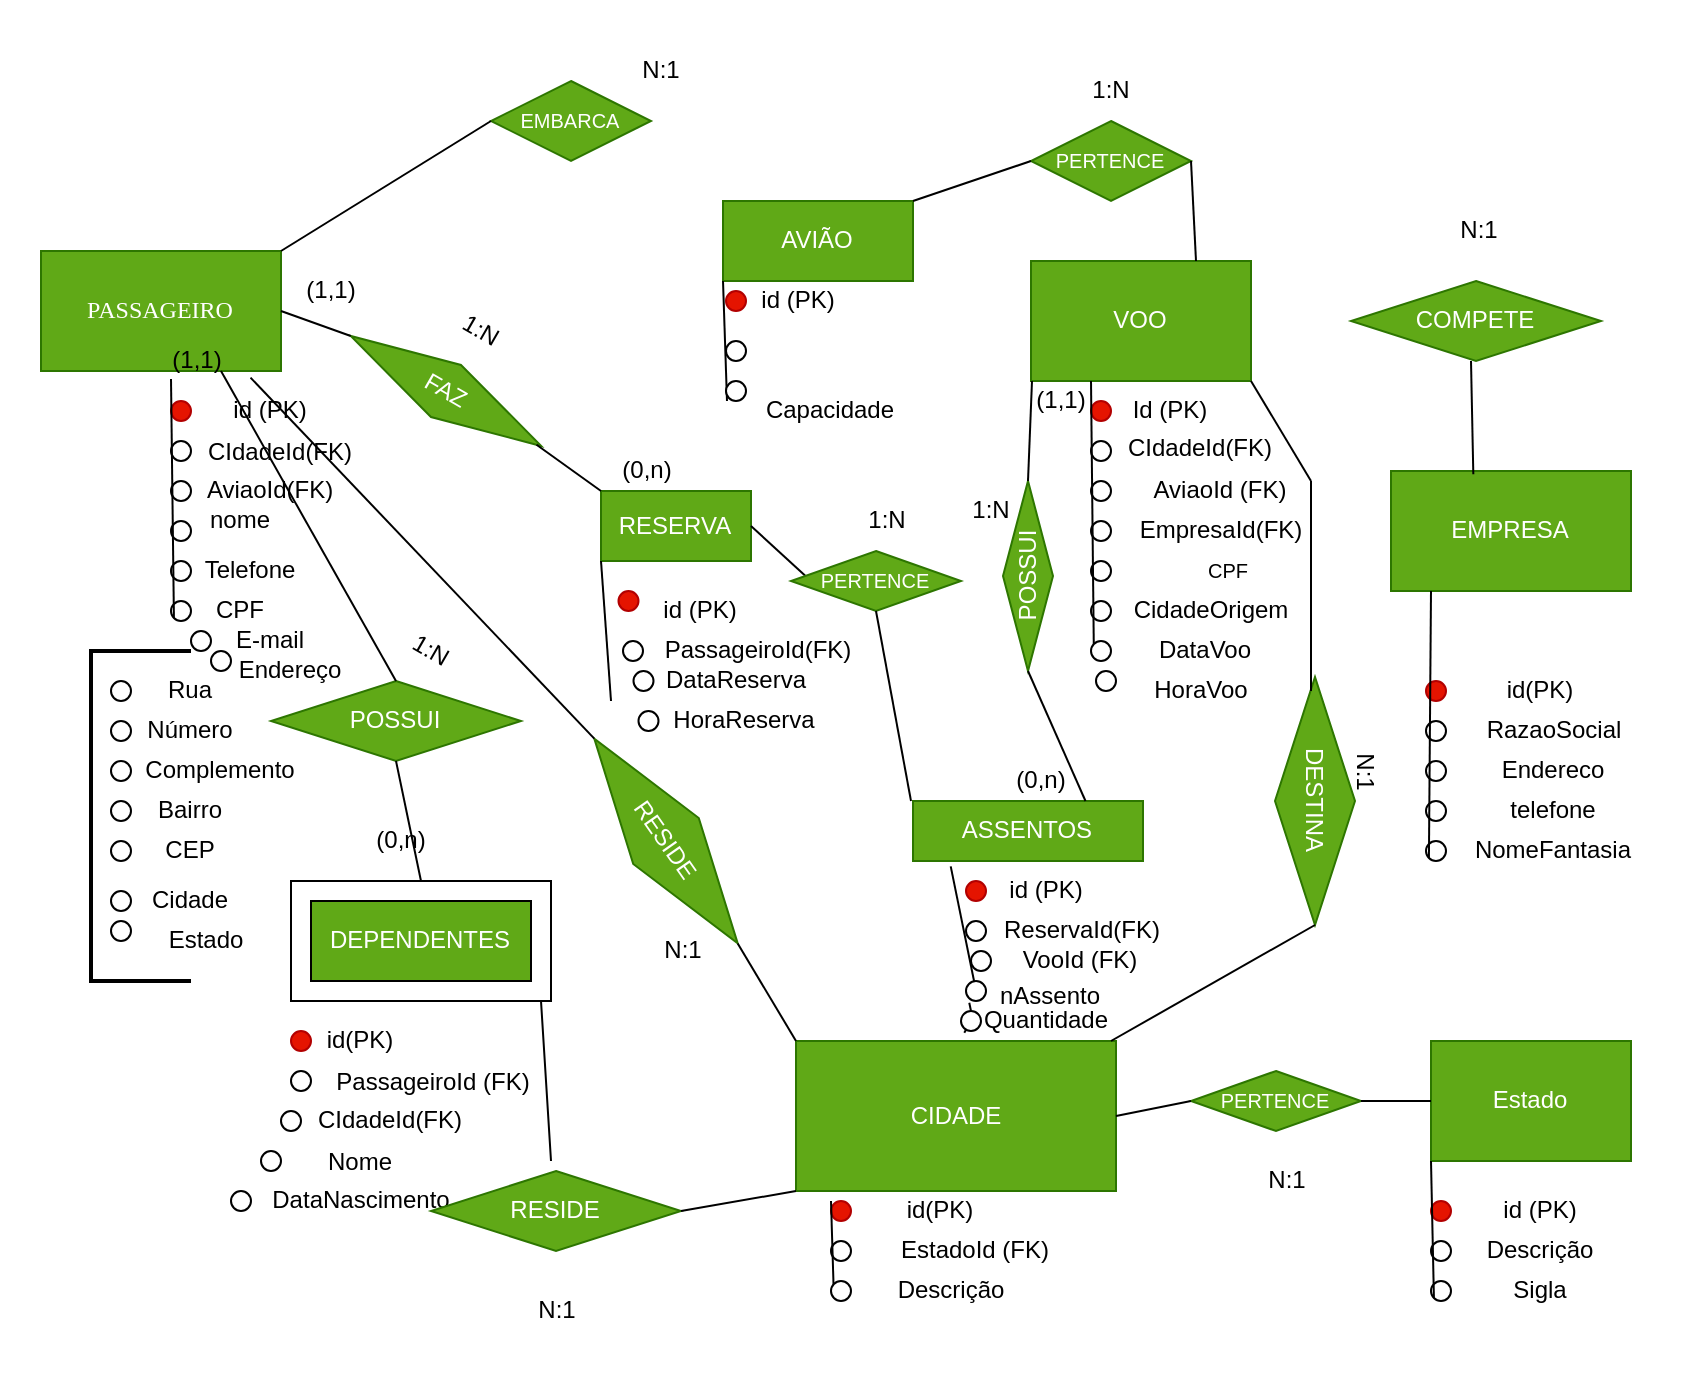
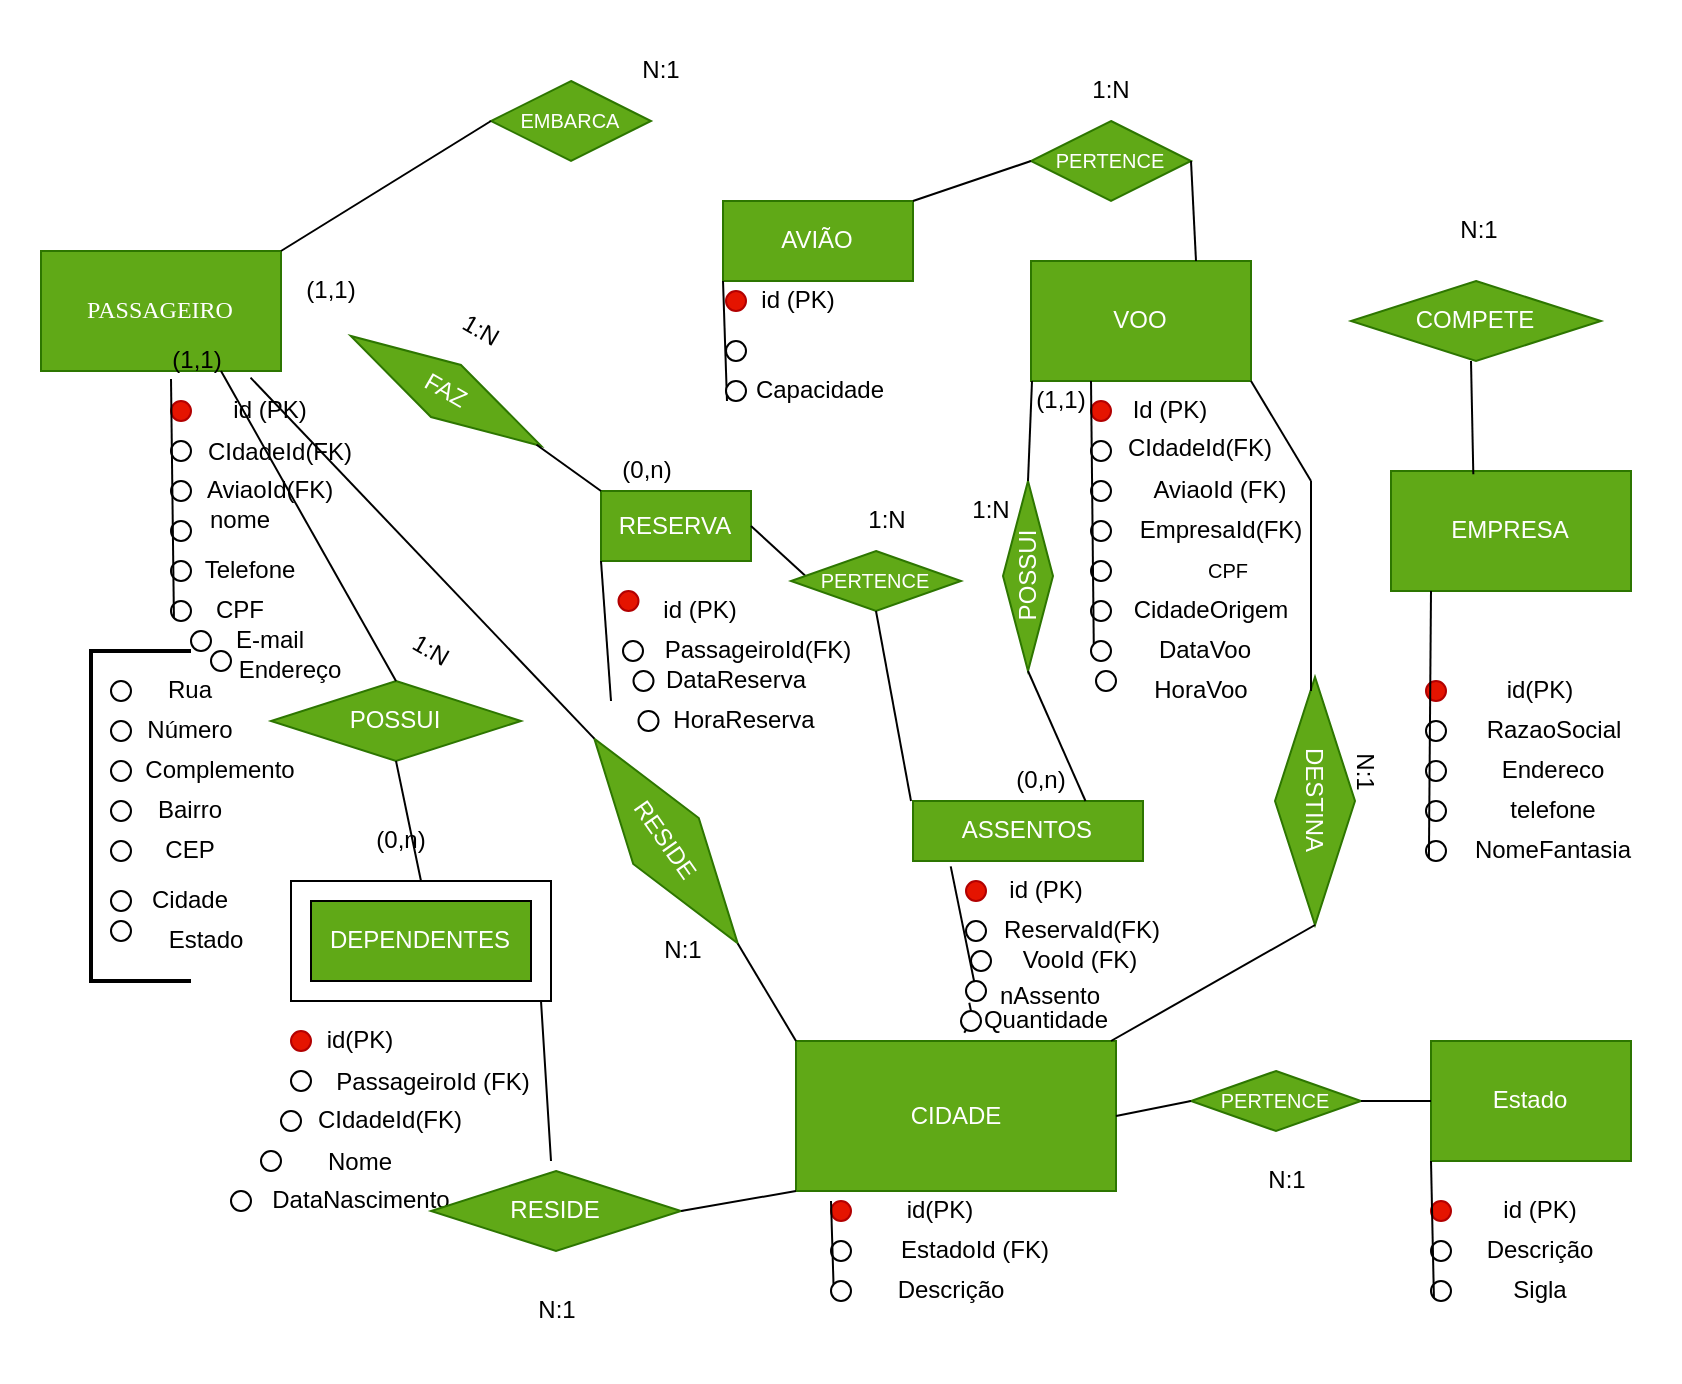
edge "PASSAGEIRO" -- "FAZ": removed
node "Capacidade": moved (831, 411) -> (821, 391)
